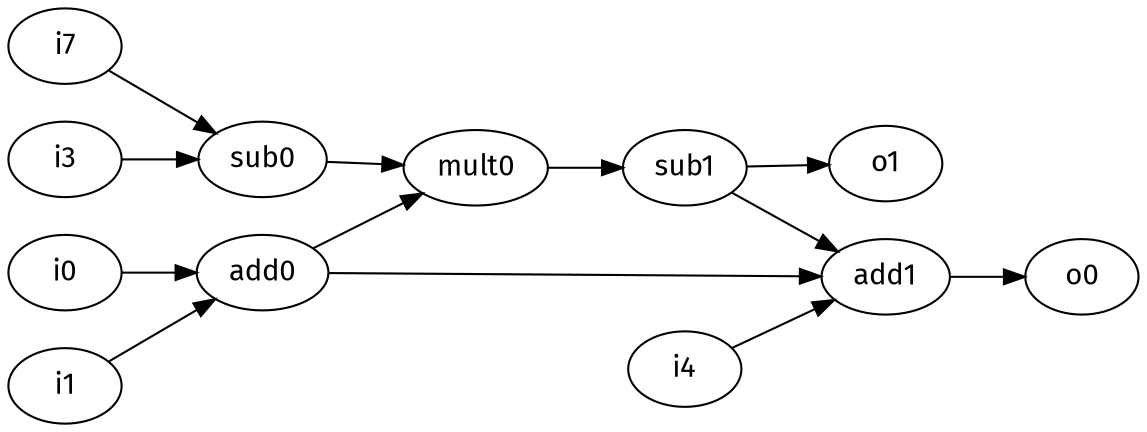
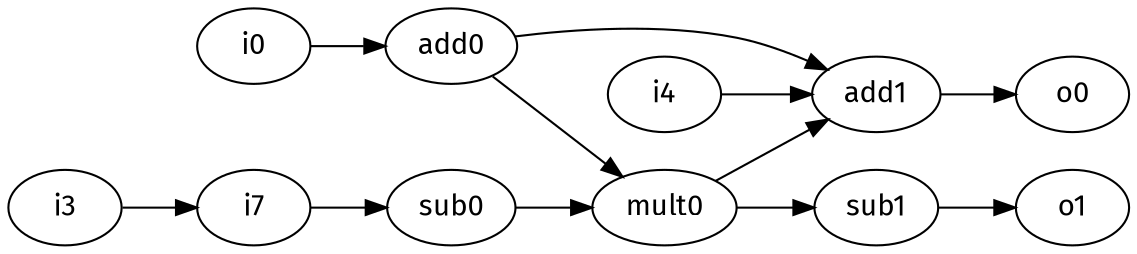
edge "i3" -> "sub0": now "i3" -> "i7"
edge "sub1" -> "add1": now "mult0" -> "add1"
node "i1": removed
